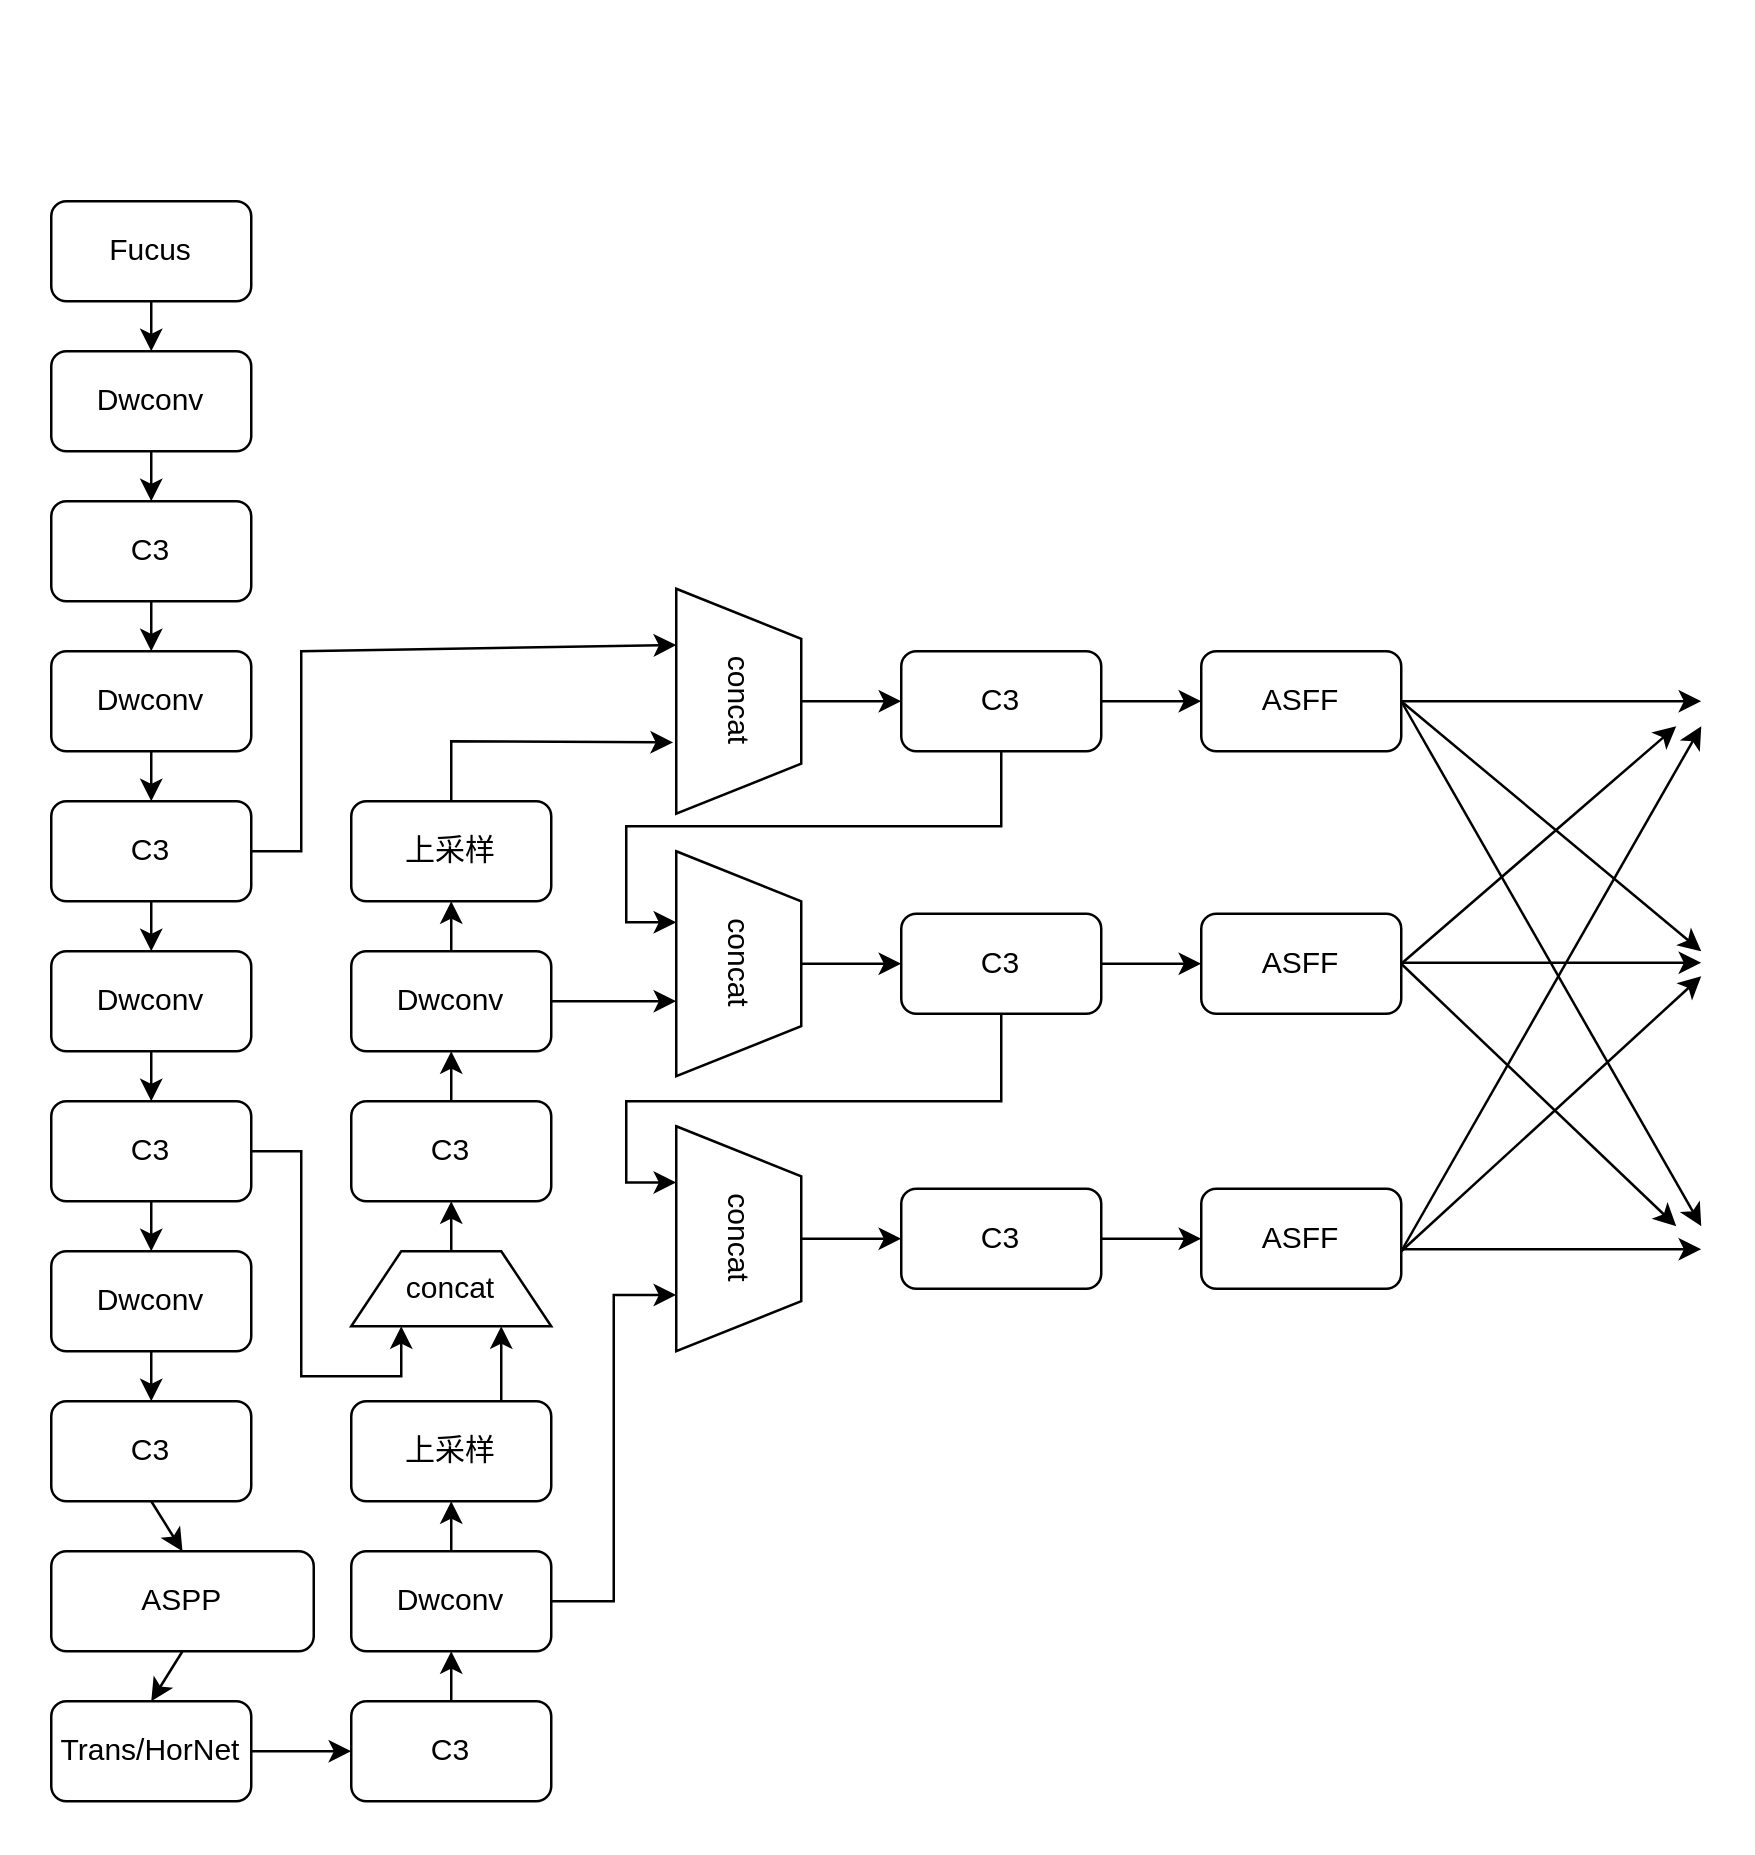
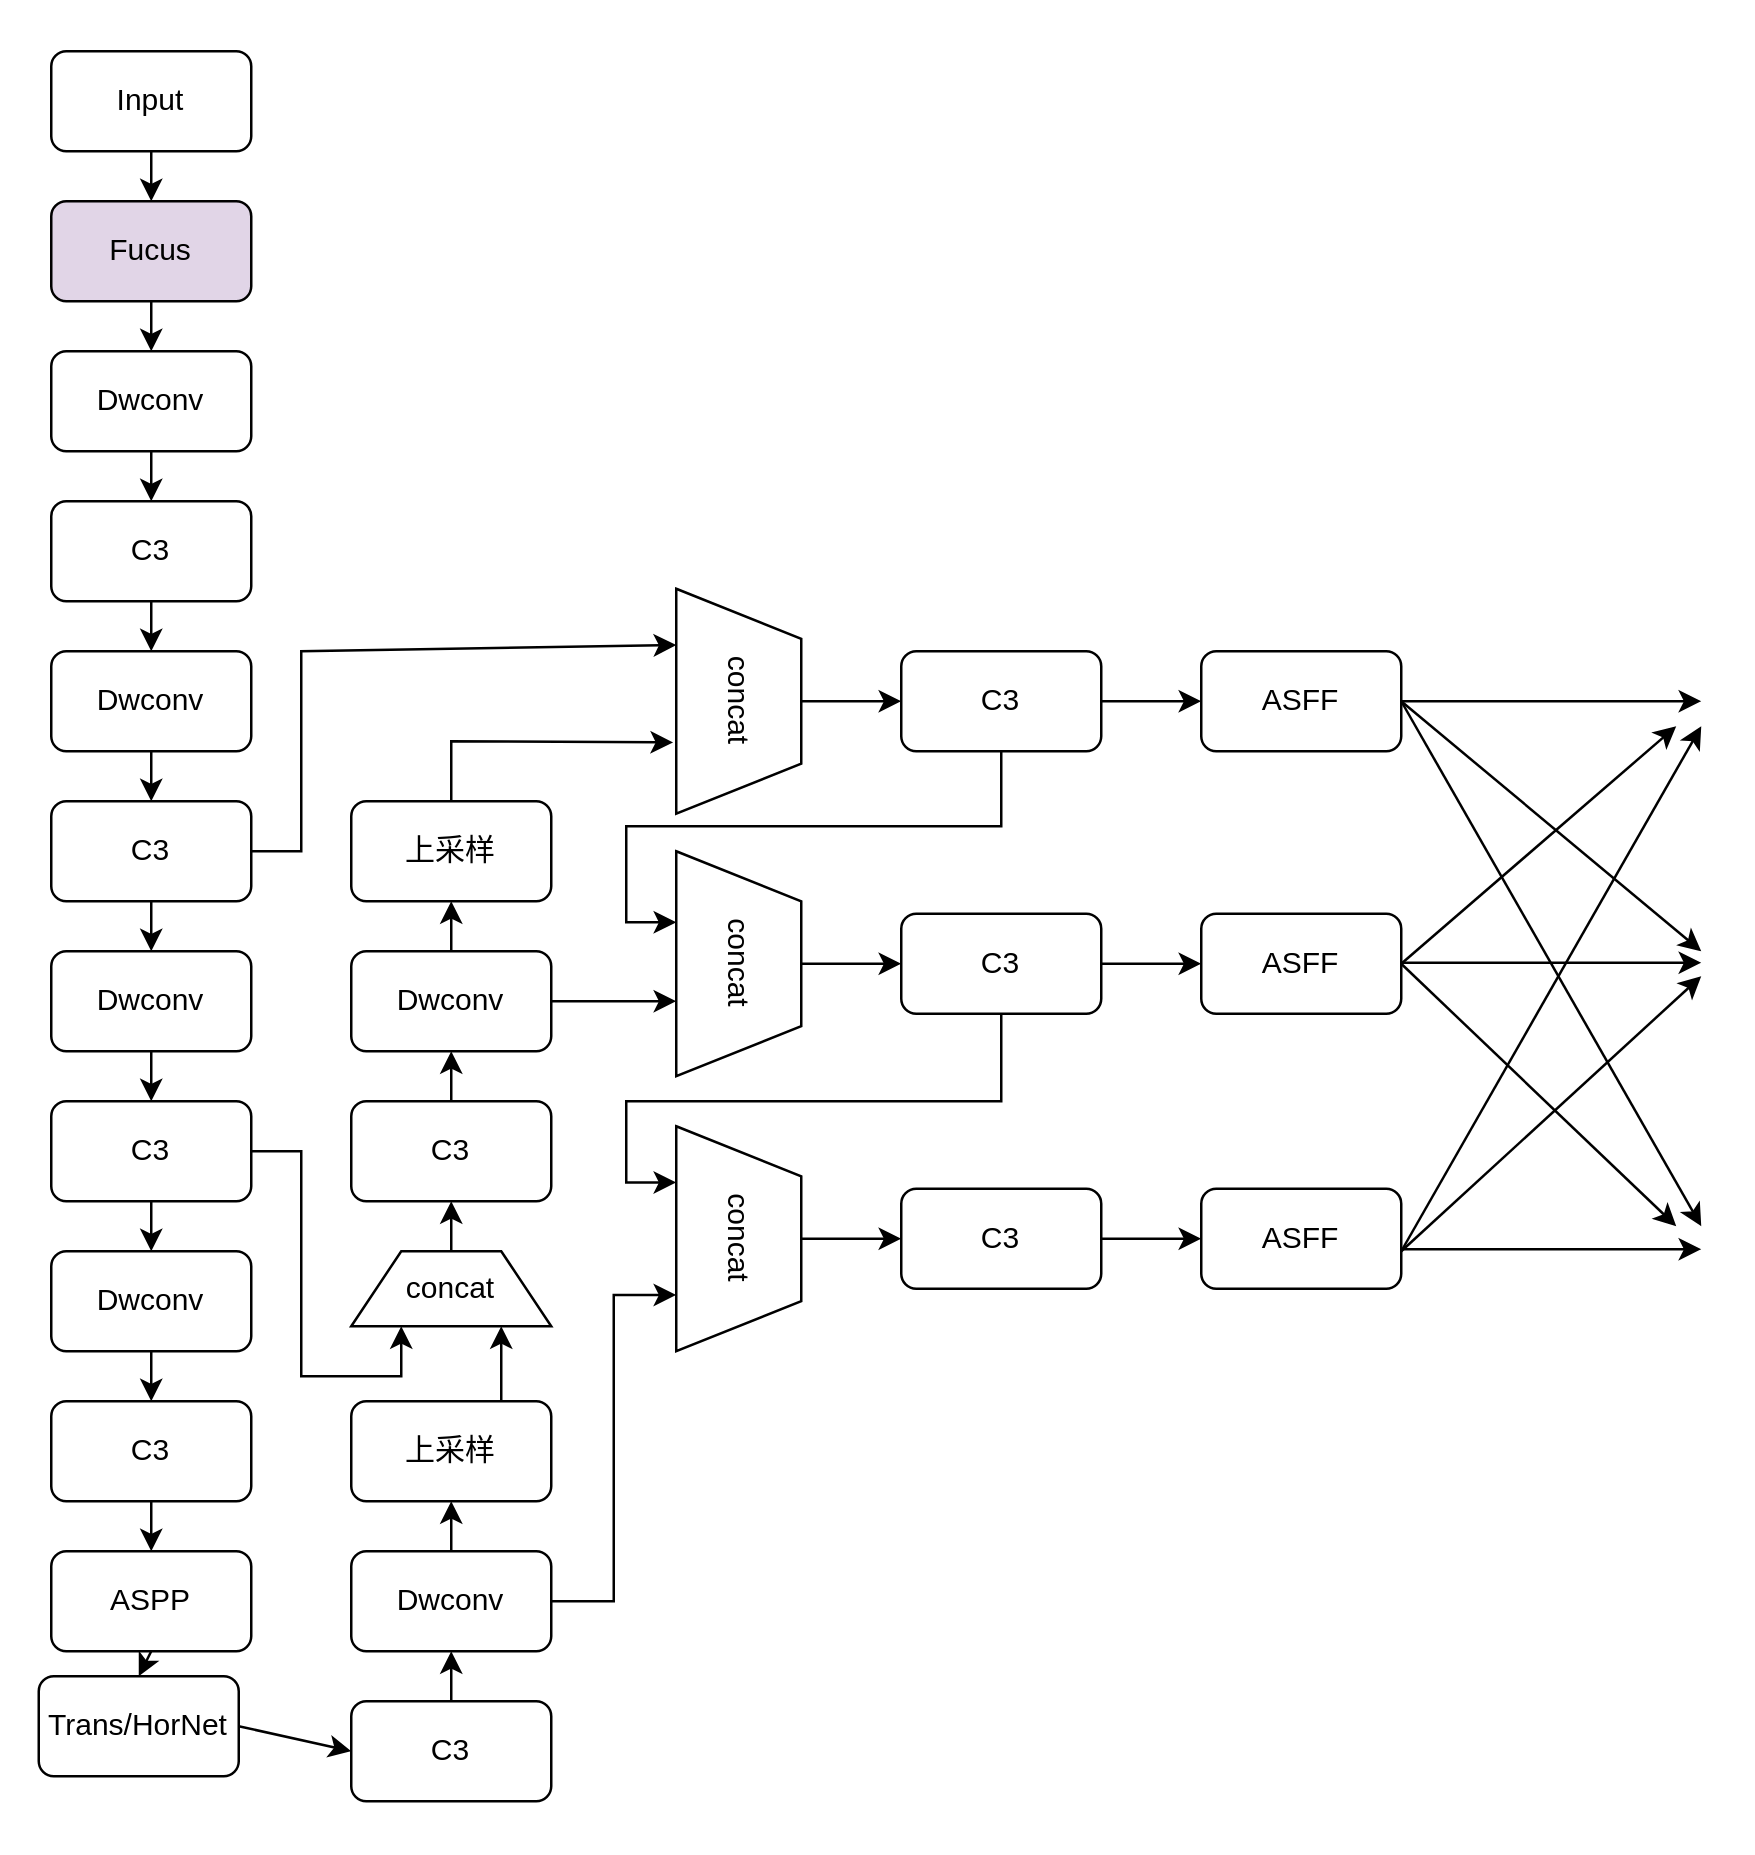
node "Input": added
edge "Input" -> "Fucus": added
node "Fucus": fillcolor #ffffff -> #e1d5e7
node "ASPP": size 263x100 -> 200x100
node "Trans/HorNet": moved (151, 1751) -> (139, 1726)
